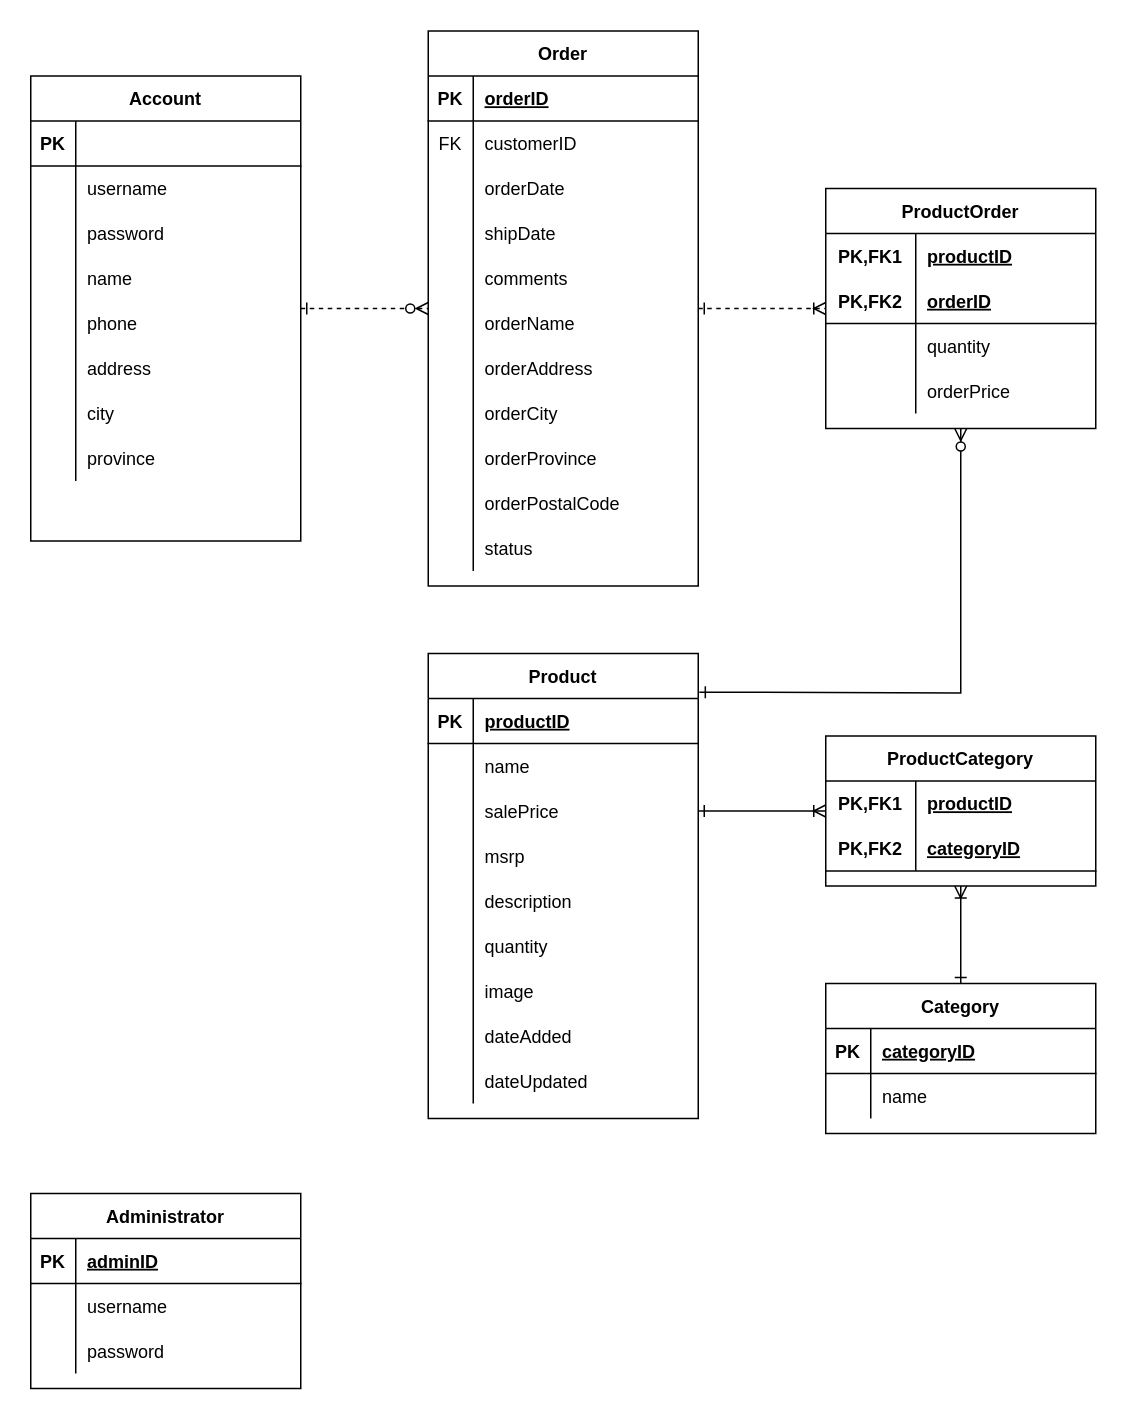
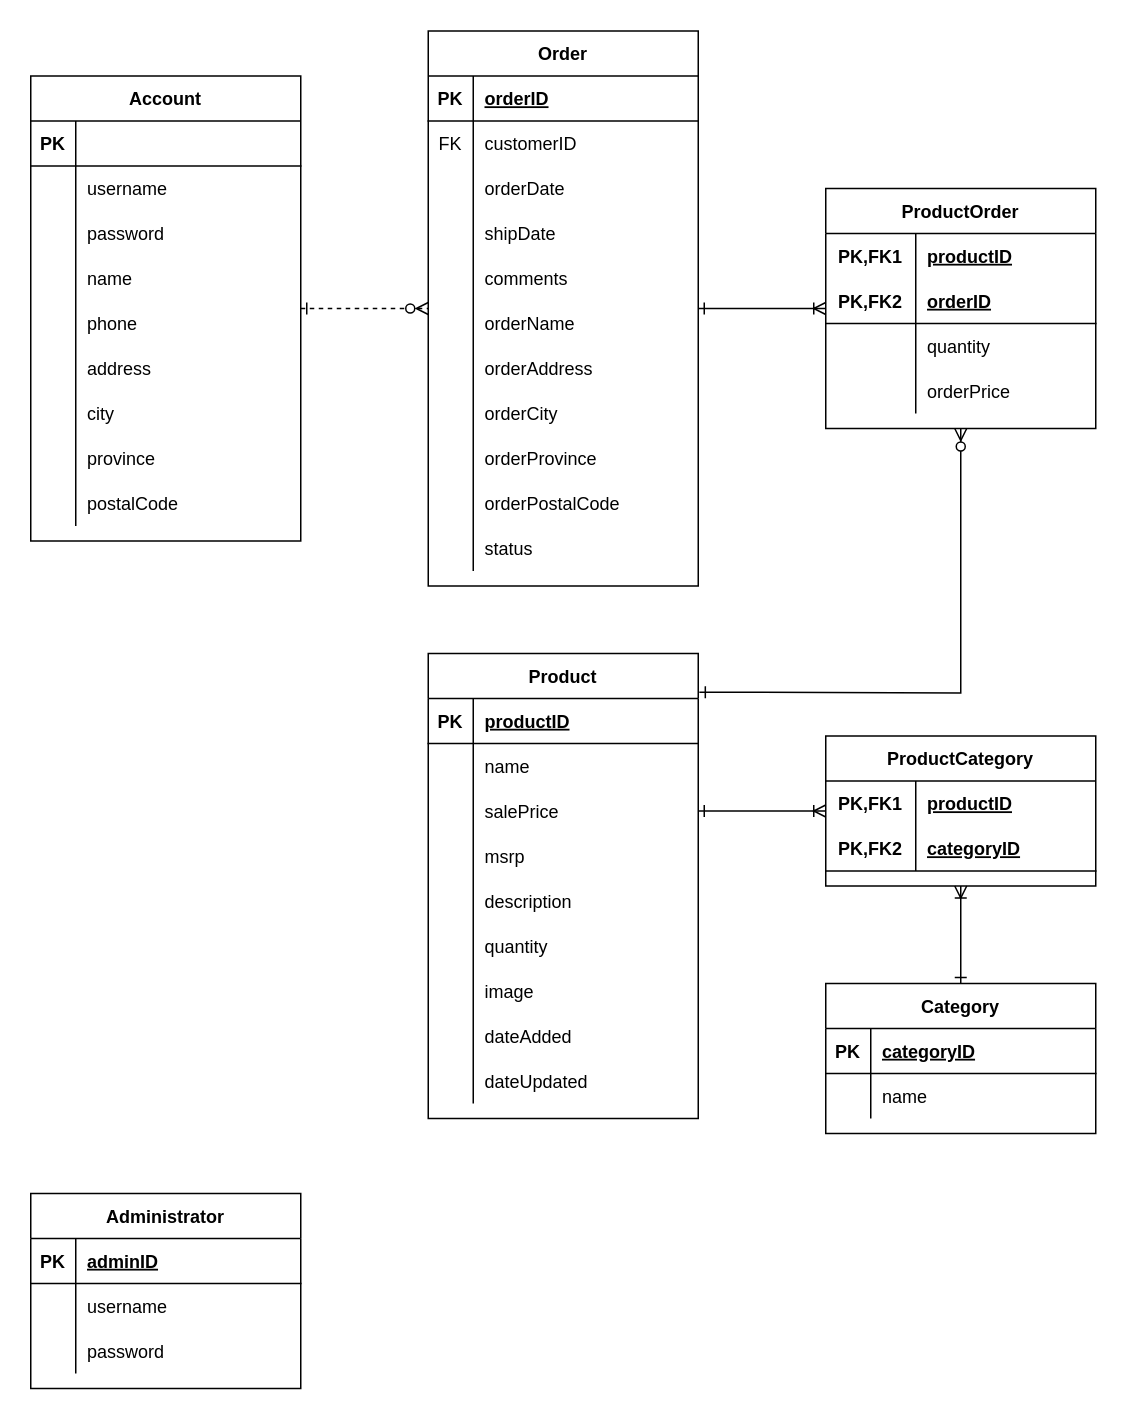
edge "Order" -- "ProductOrder": style dashed -> solid
node "postalCode": added
